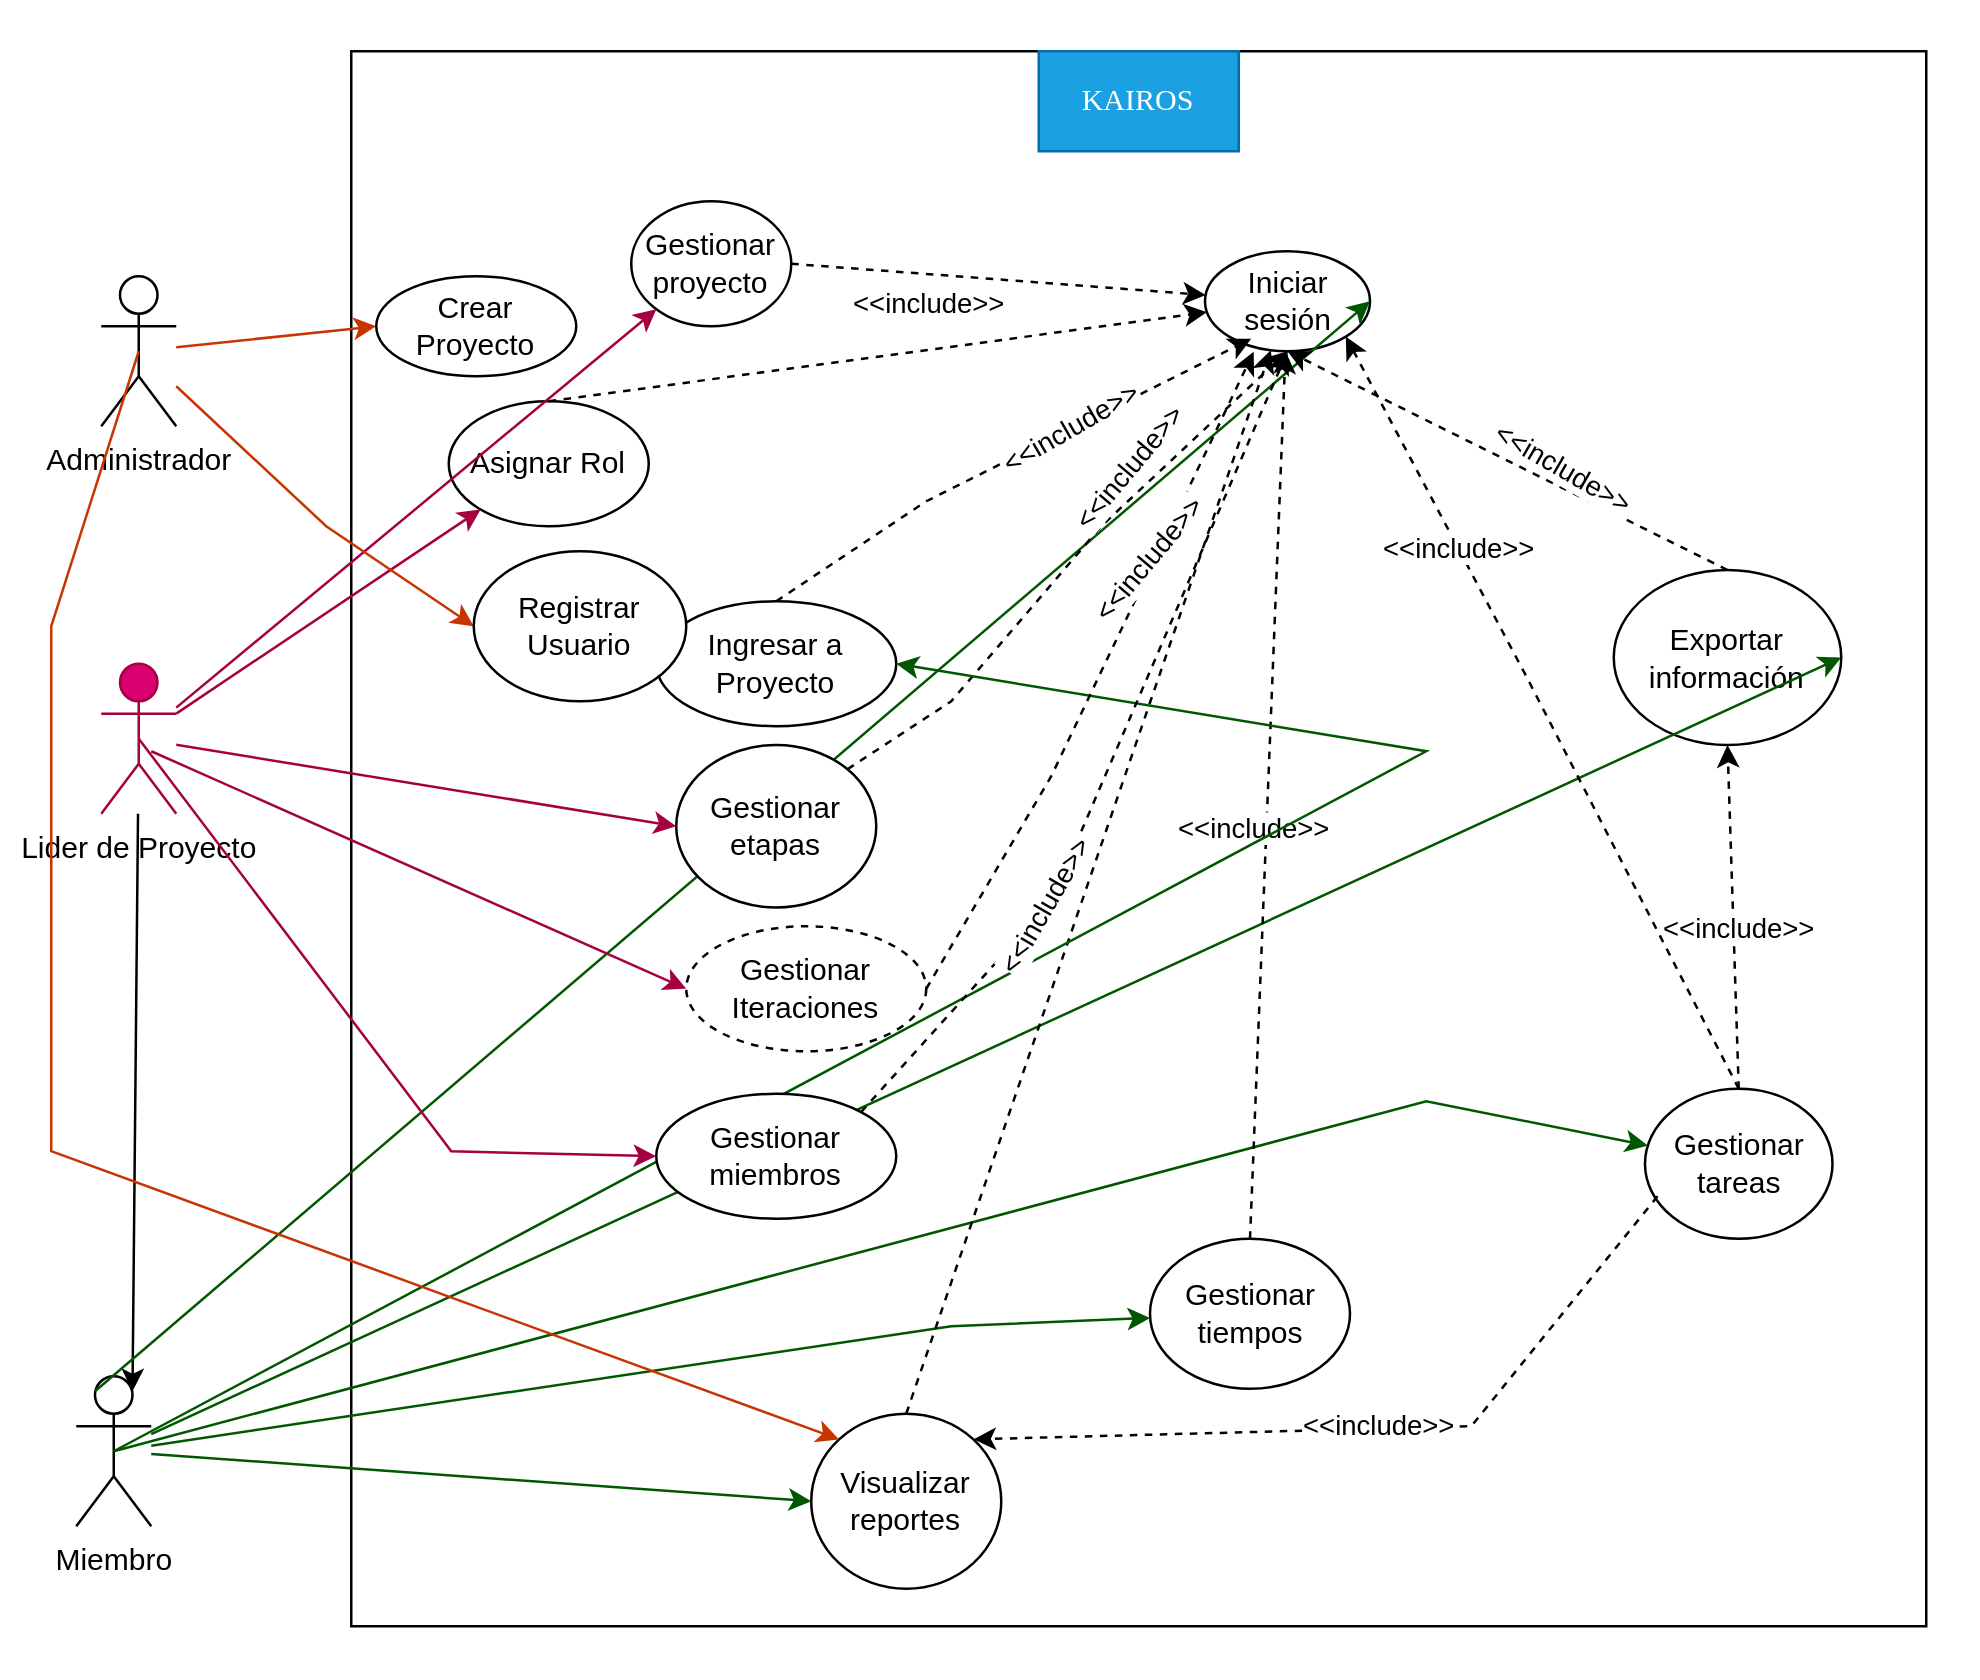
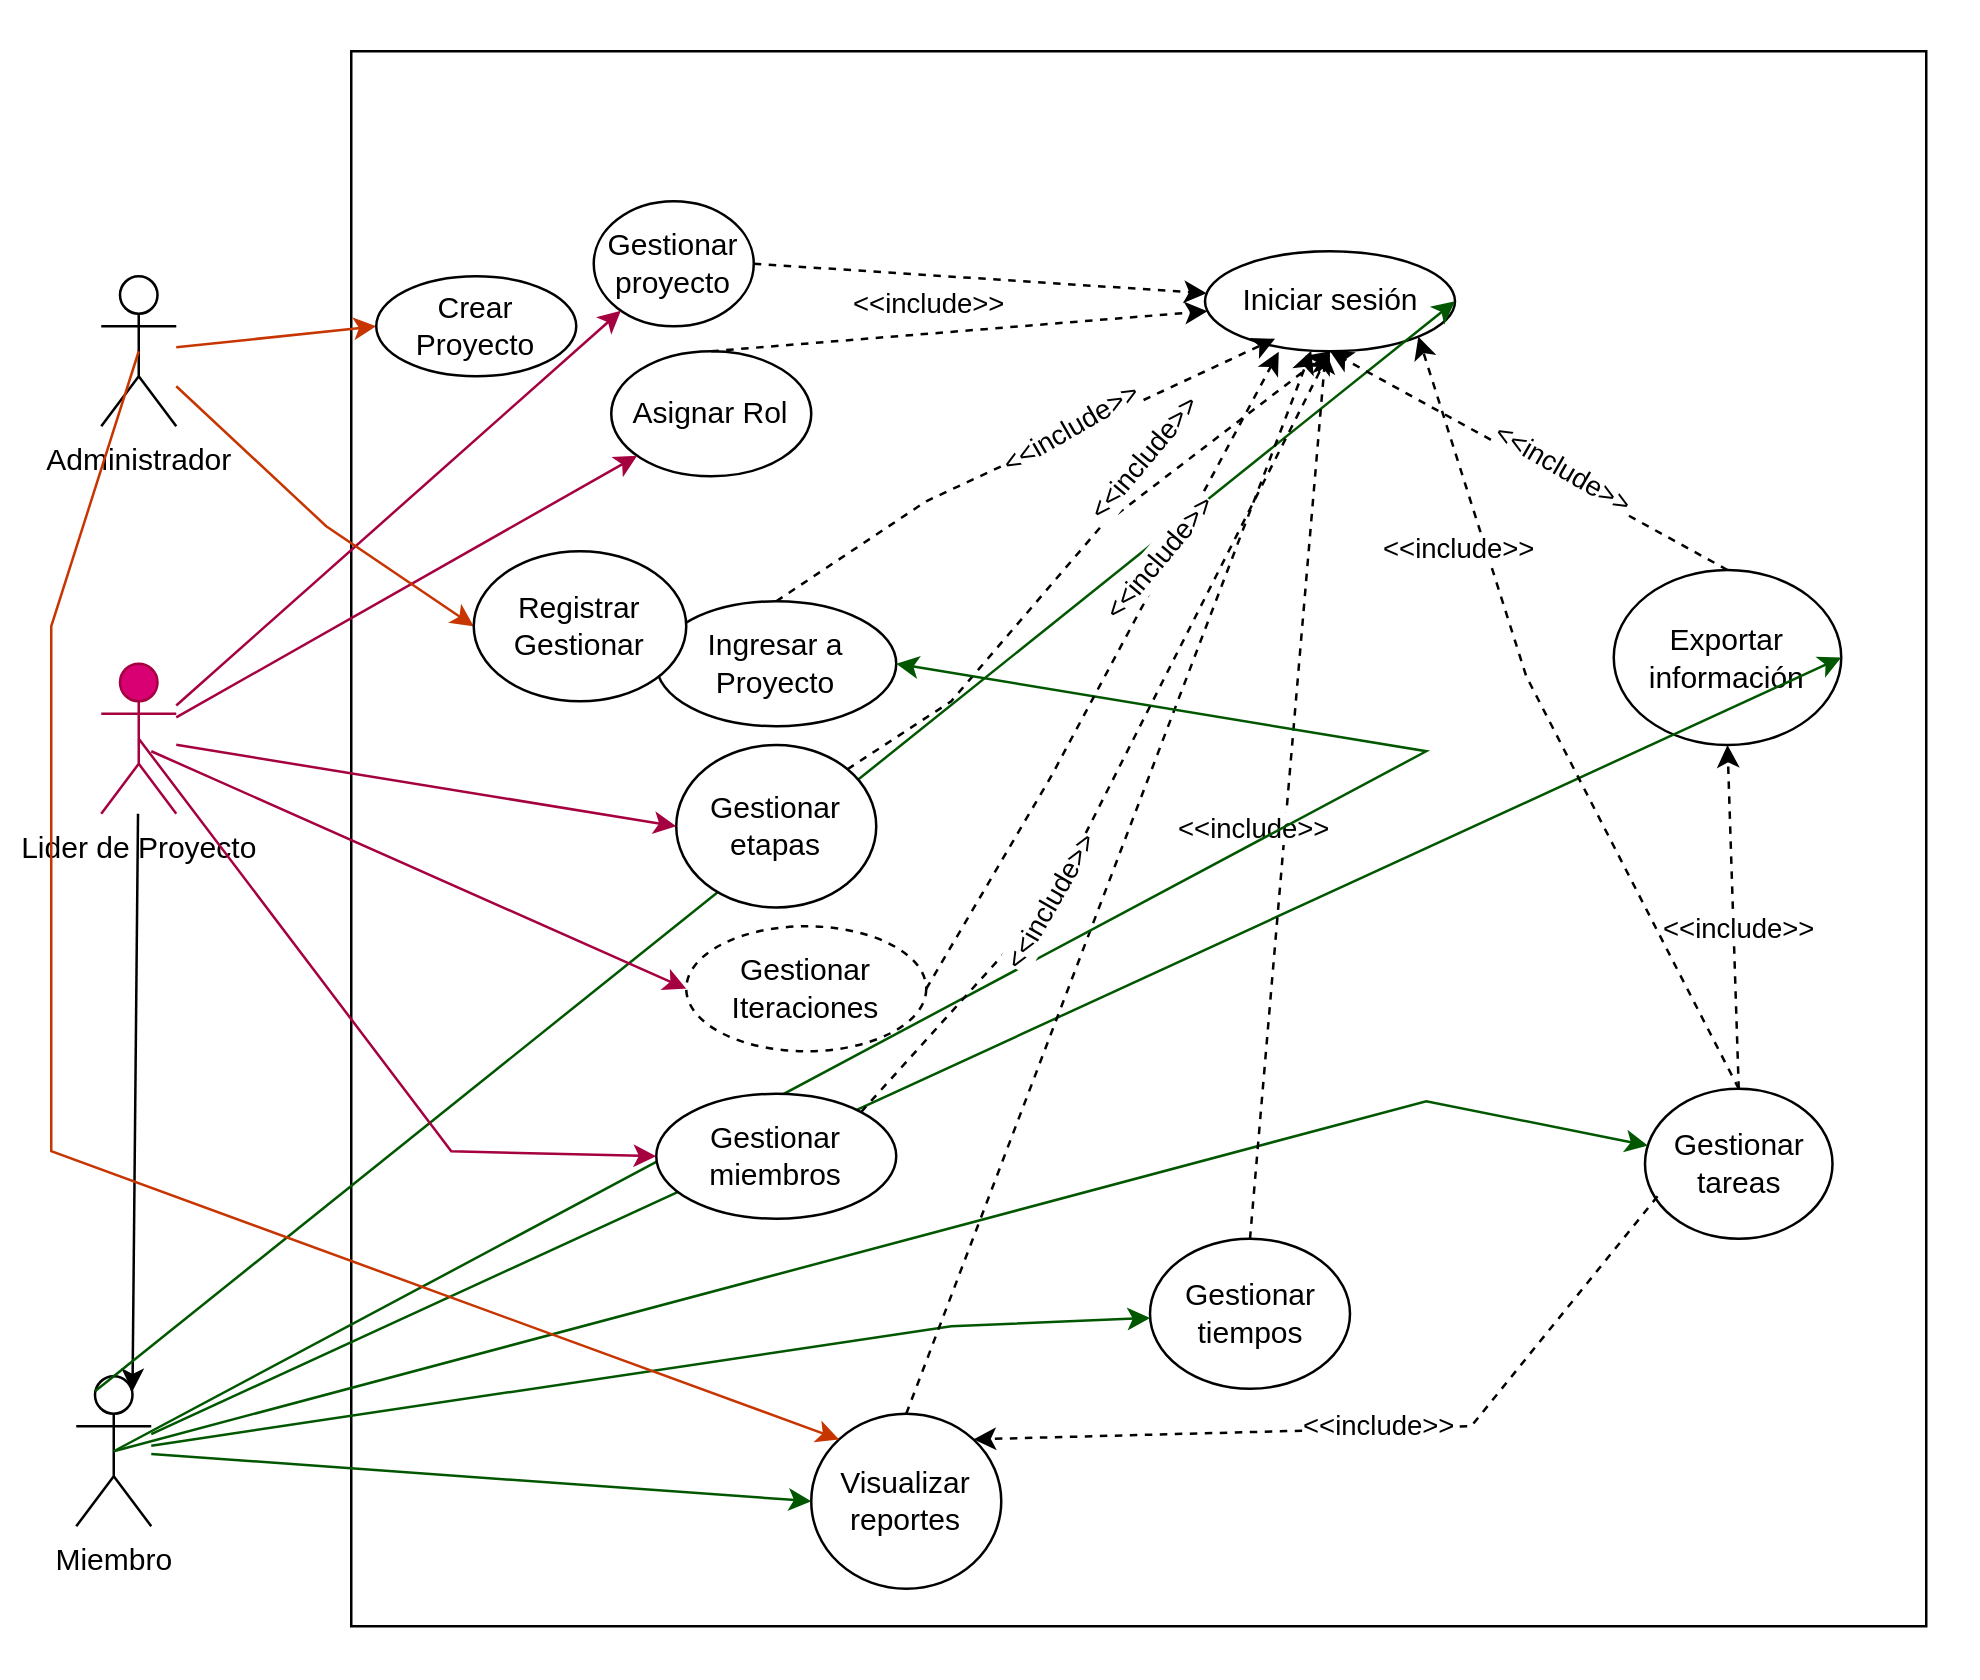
node "KAIROS": removed
node "Gestionar proyecto": moved (711, 264) -> (674, 264)
node "Iniciar sesión": size 165x100 -> 250x100
node "Asignar Rol": moved (549, 464) -> (711, 414)
node "Registrar Usuario": label "Registrar Usuario" -> "Registrar Gestionar"
